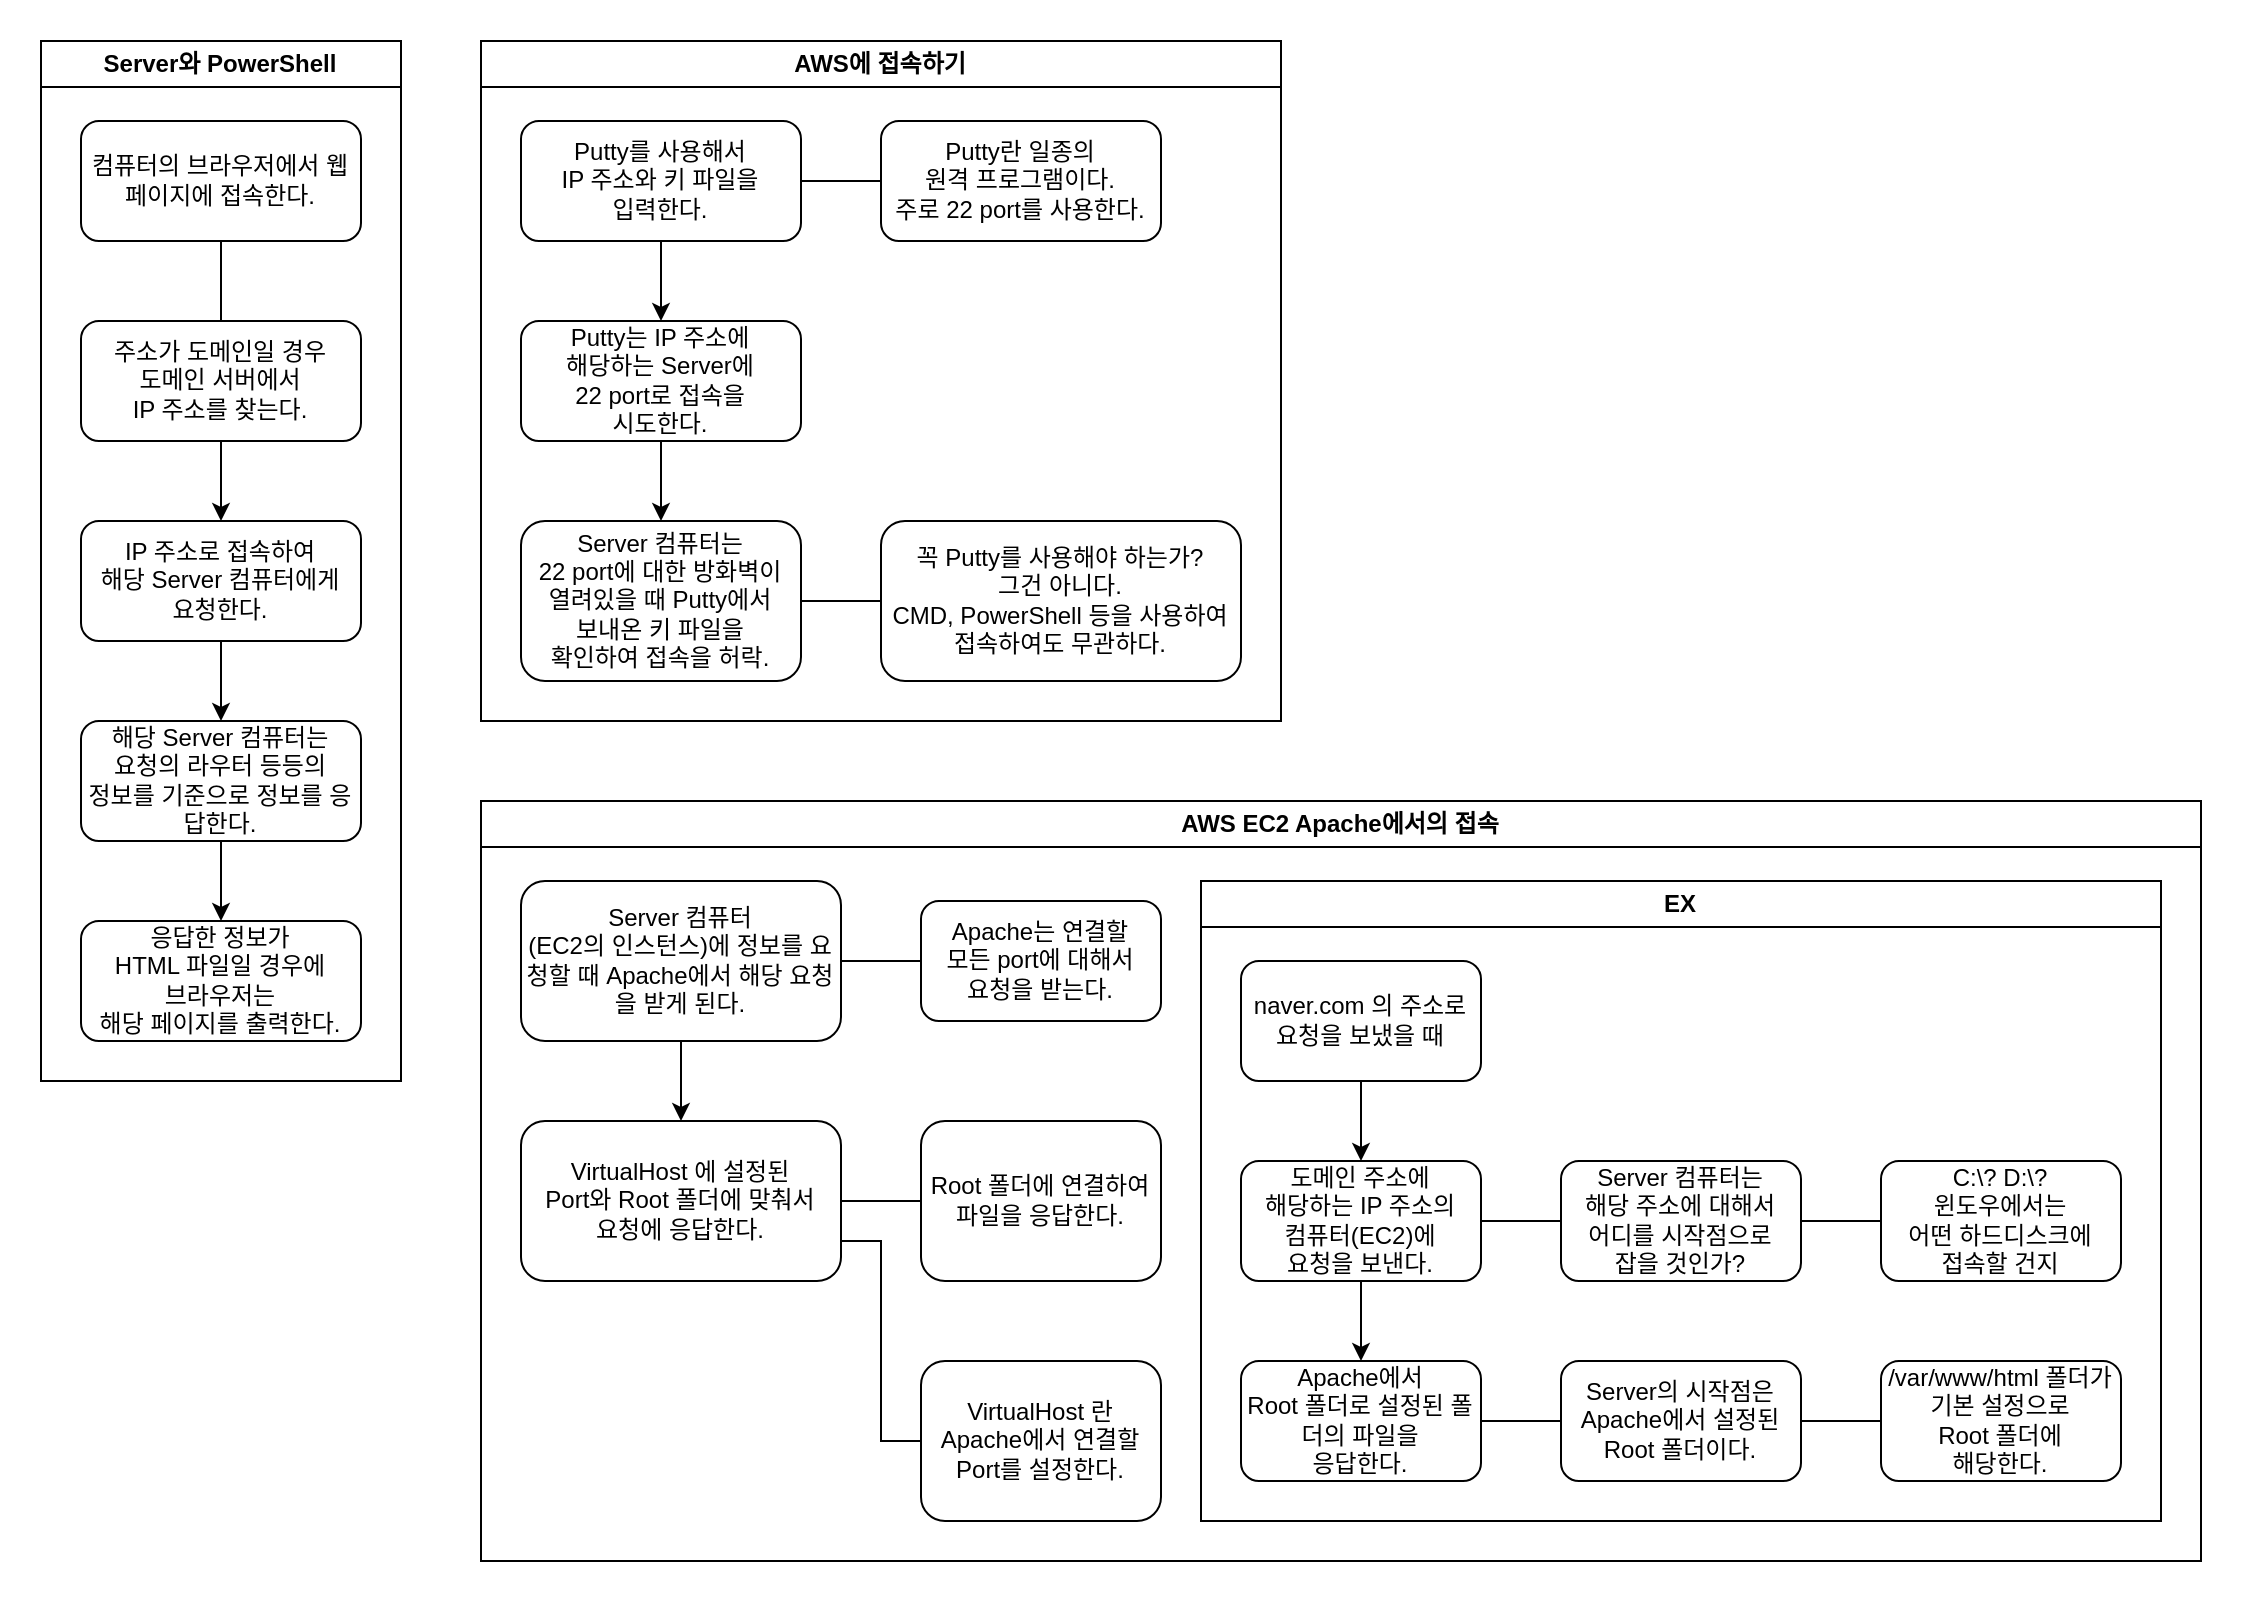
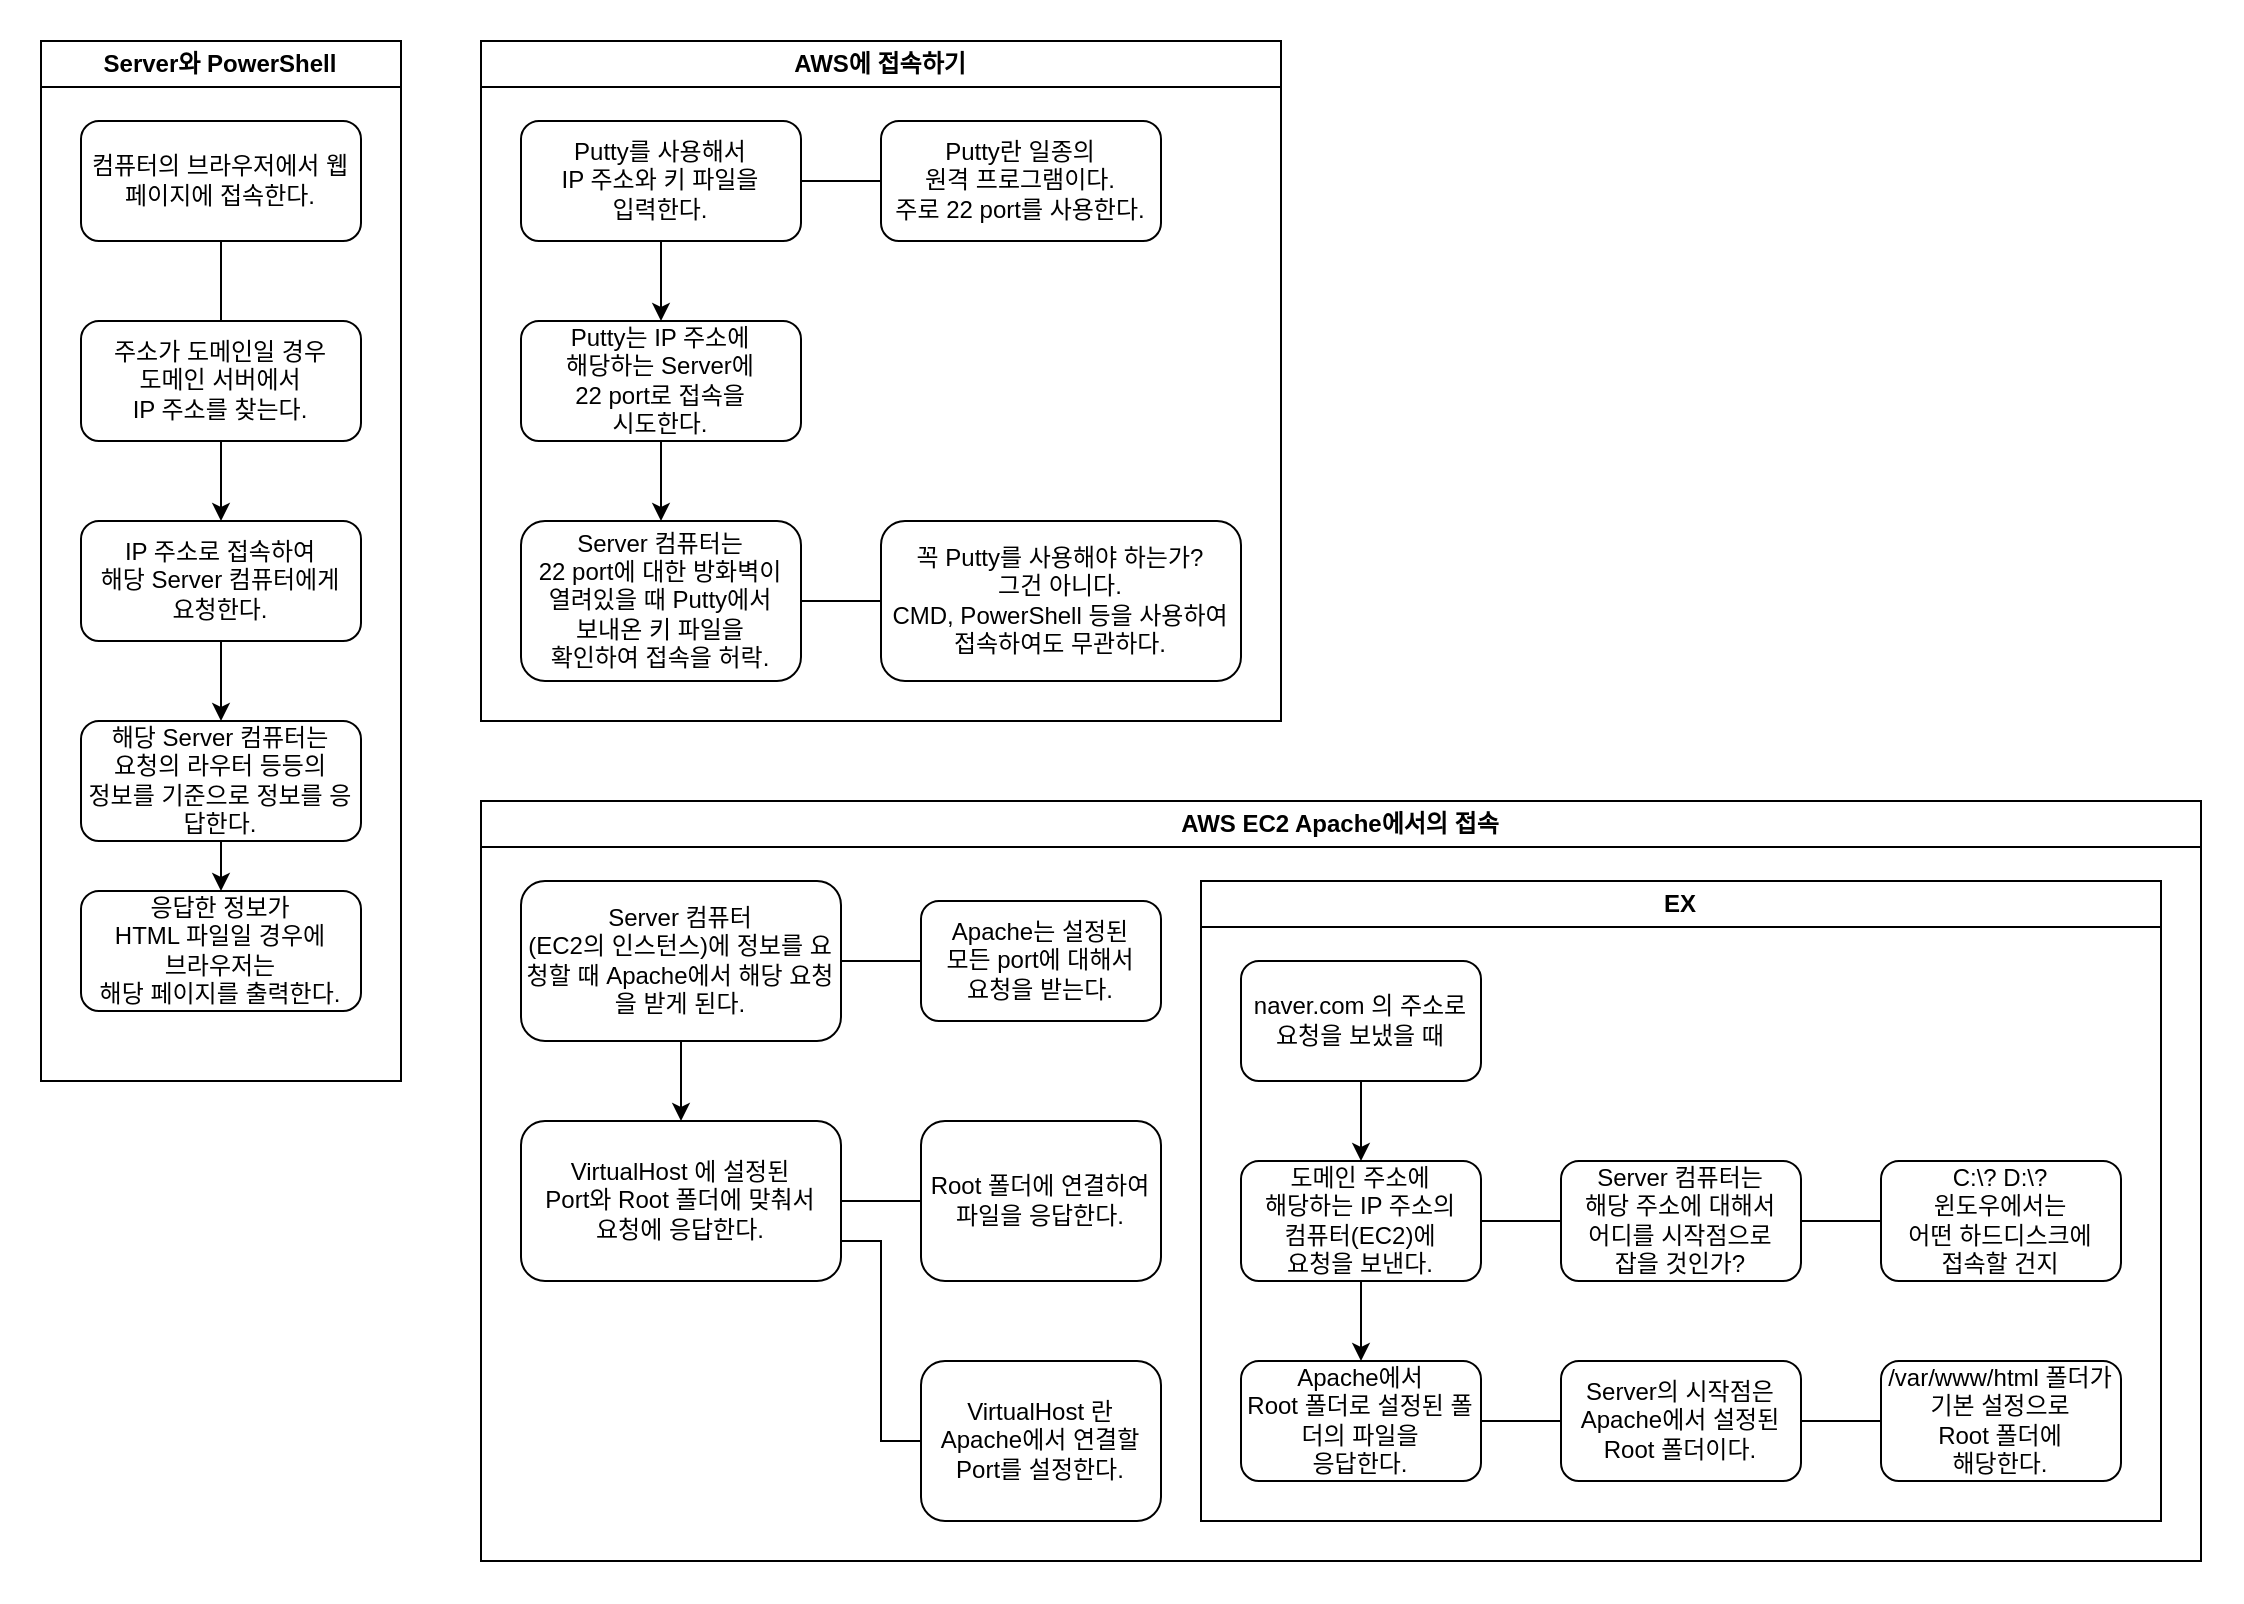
node "Apache는 연결할 모든 port에 대해서 요청을 받는다.": label "Apache는 연결할 모든 port에 대해서 요청을 받는다." -> "Apache는 설정된 모든 port에 대해서 요청을 받는다."
node "응답한 정보가 HTML 파일일 경우에 브라우저는 해당 페이지를 출력한다.": moved (221, 981) -> (221, 951)
